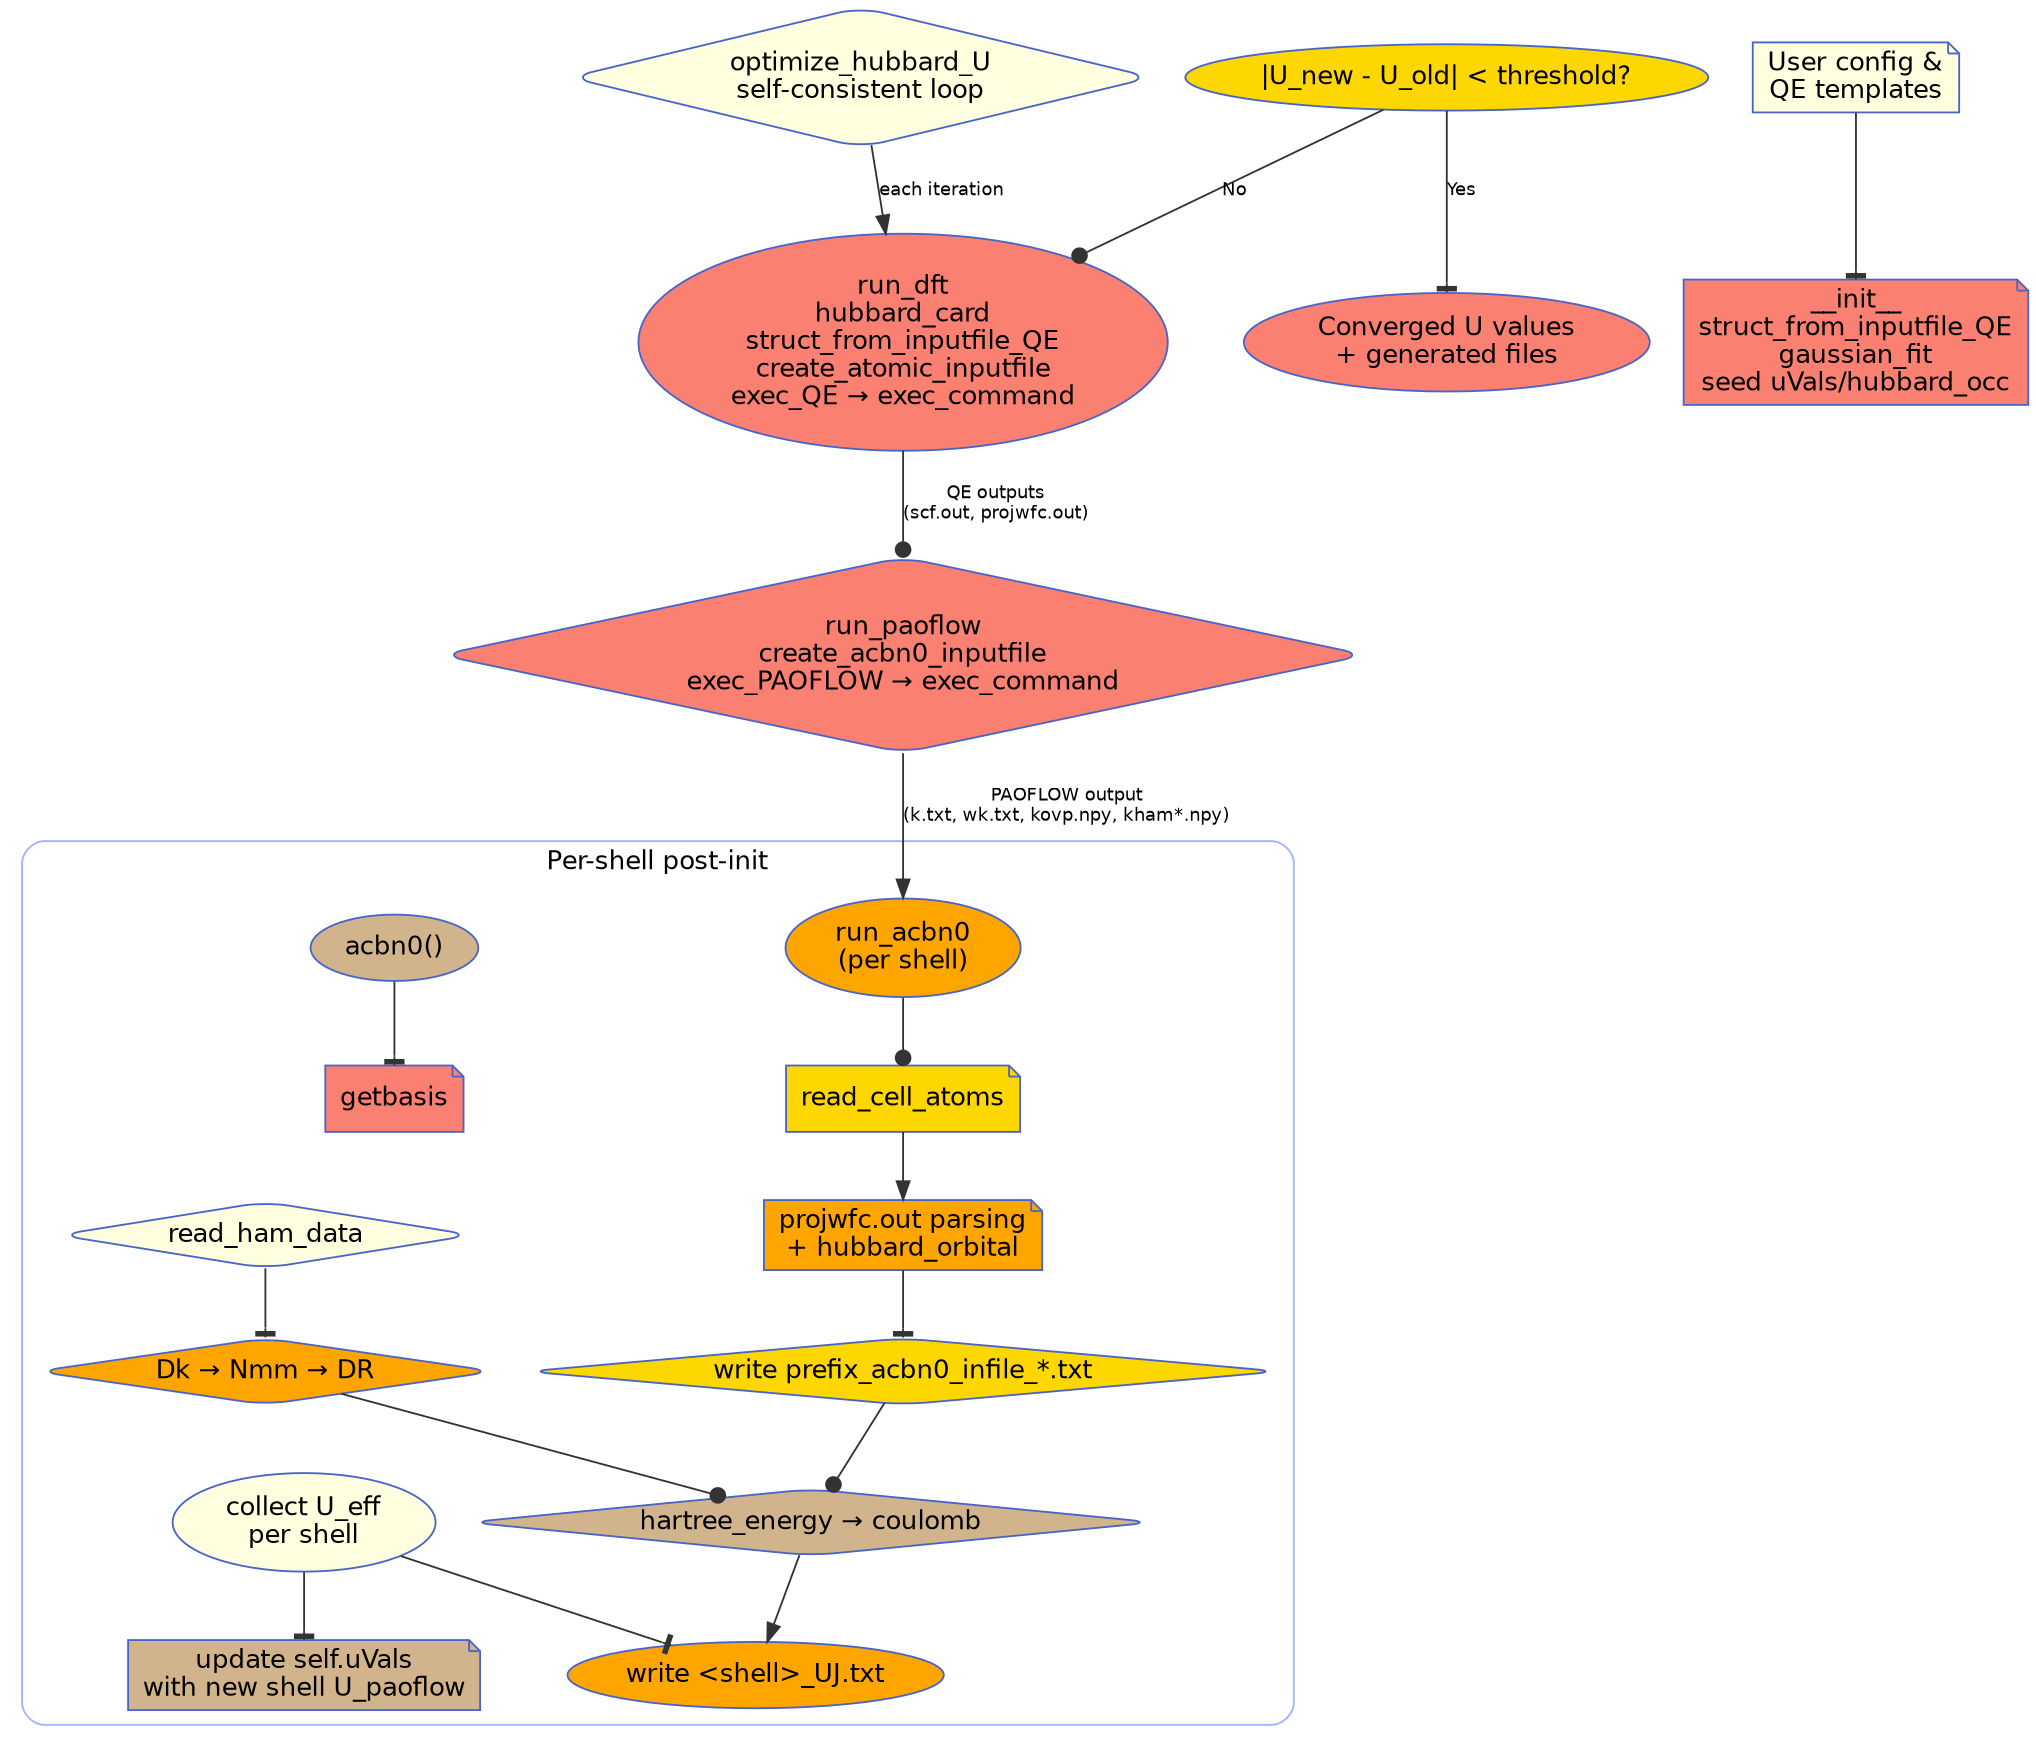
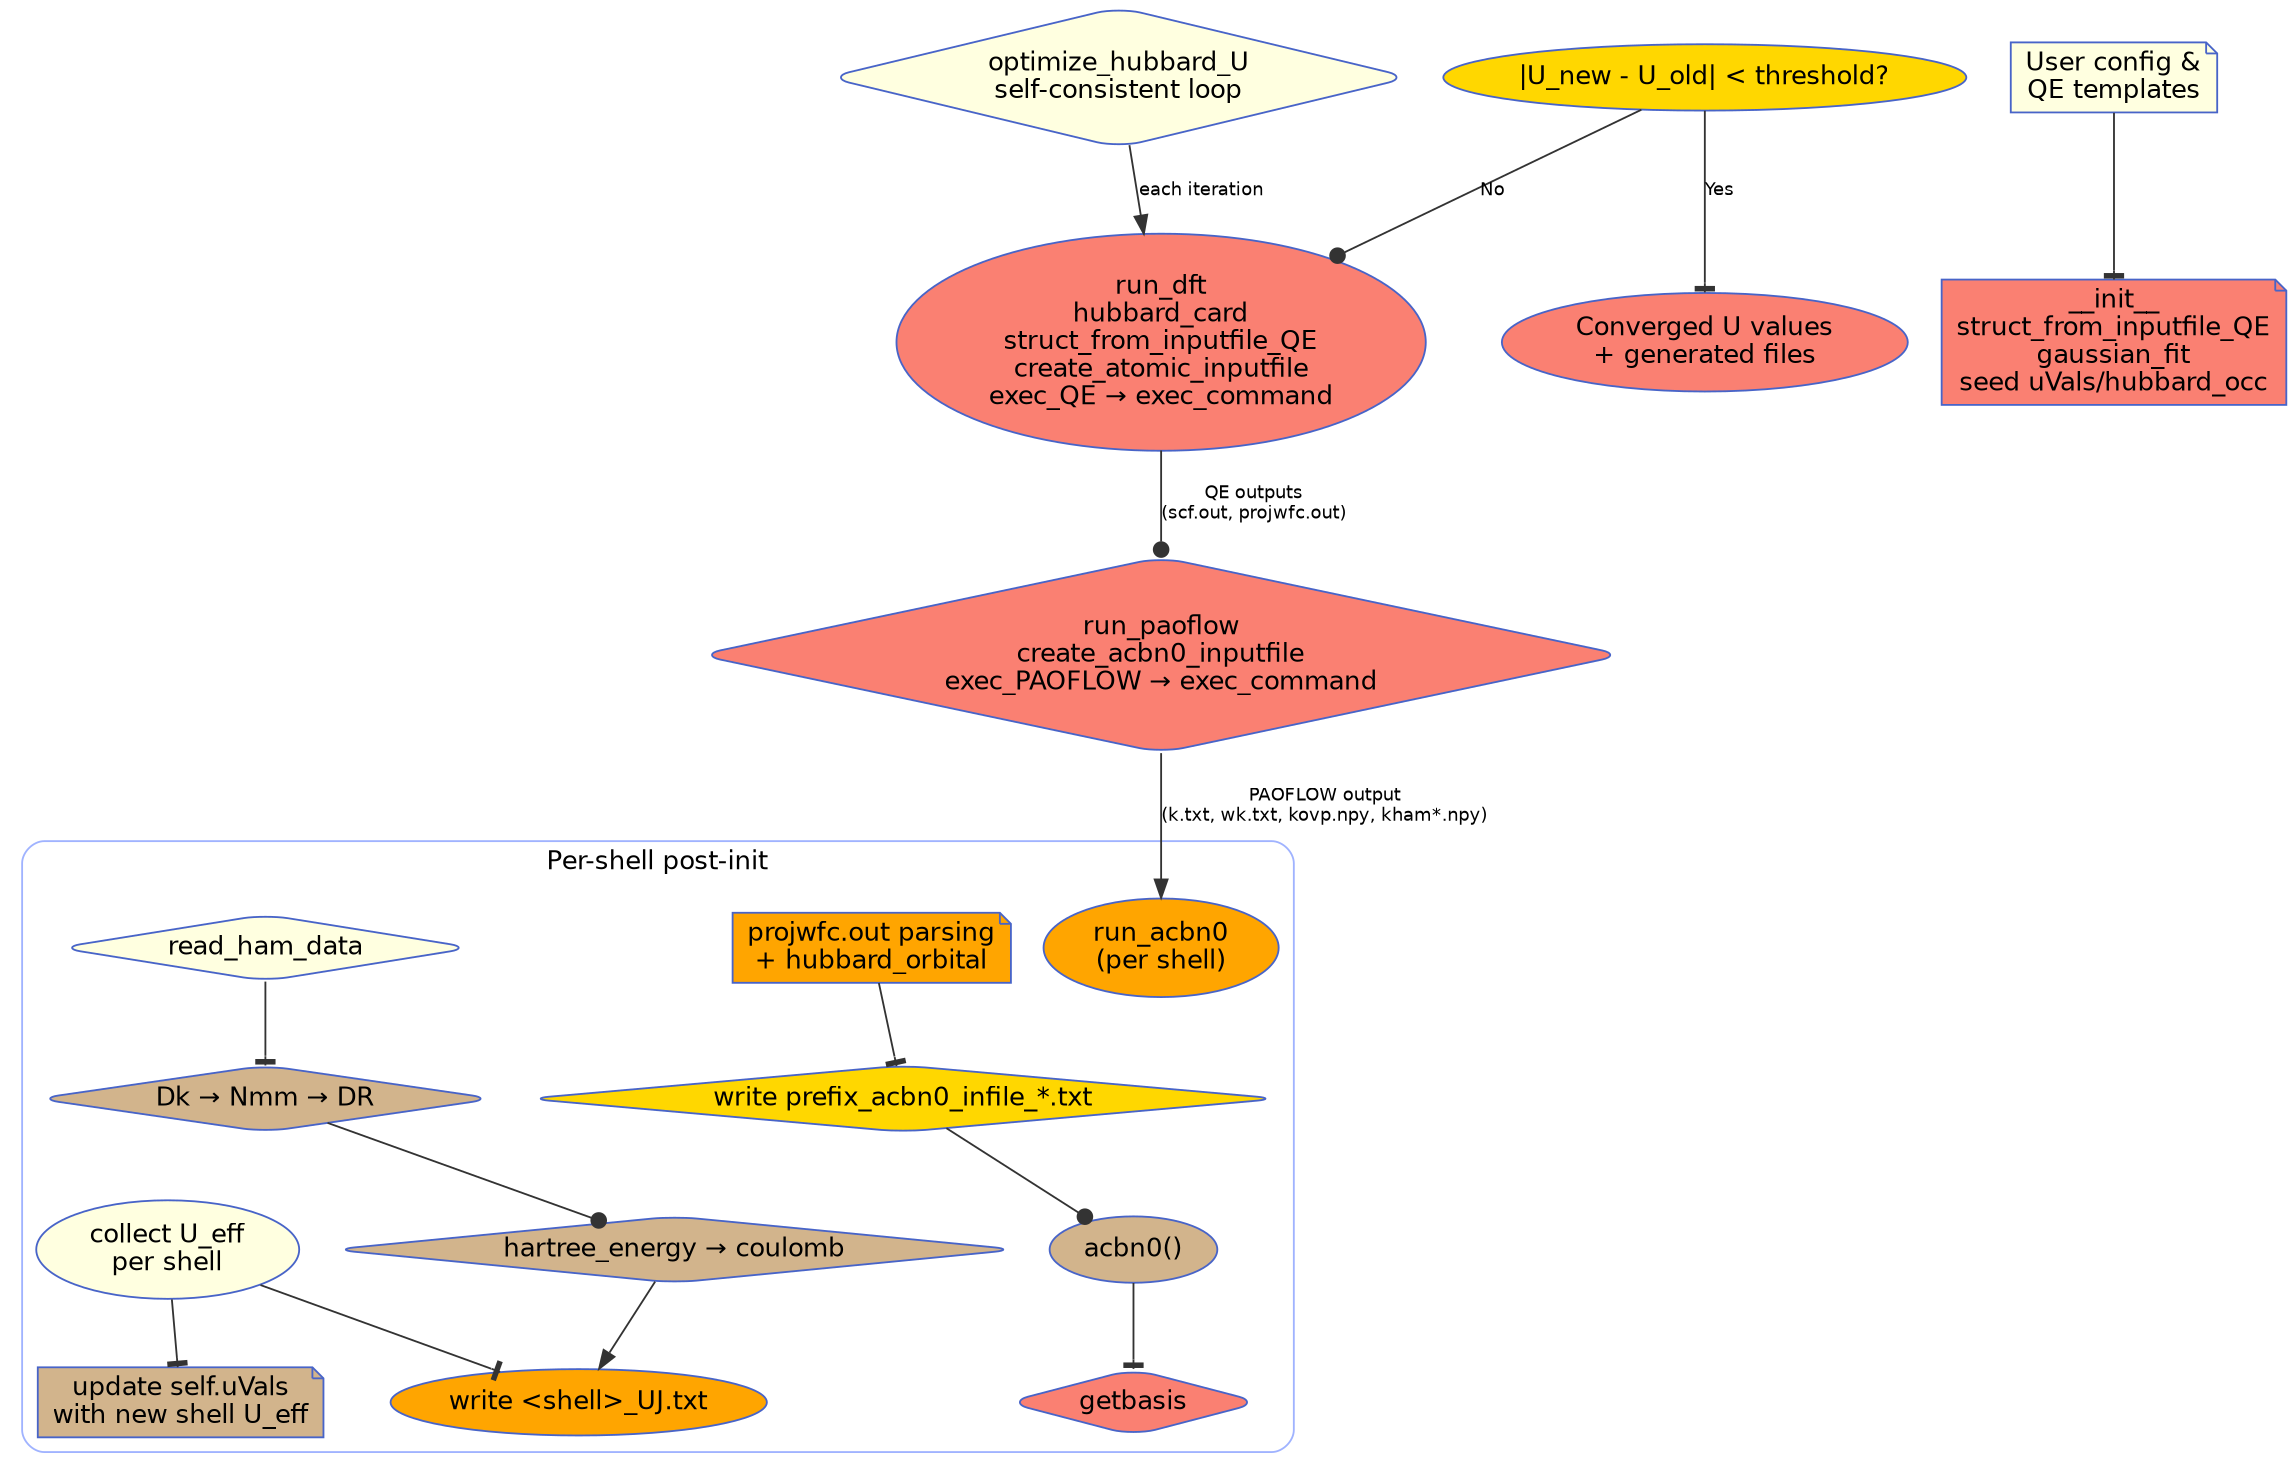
node "getbasis": shape note -> diamond
node "read_cell_atoms": removed
node "Dk → Nmm → DR": fillcolor orange -> tan
edge "write prefix_acbn0_infile_*.txt" -> "hartree_energy → coulomb": now "write prefix_acbn0_infile_*.txt" -> "acbn0()"
node "update self.uVals with new shell U_paoflow": label "update self.uVals with new shell U_paoflow" -> "update self.uVals with new shell U_eff"
